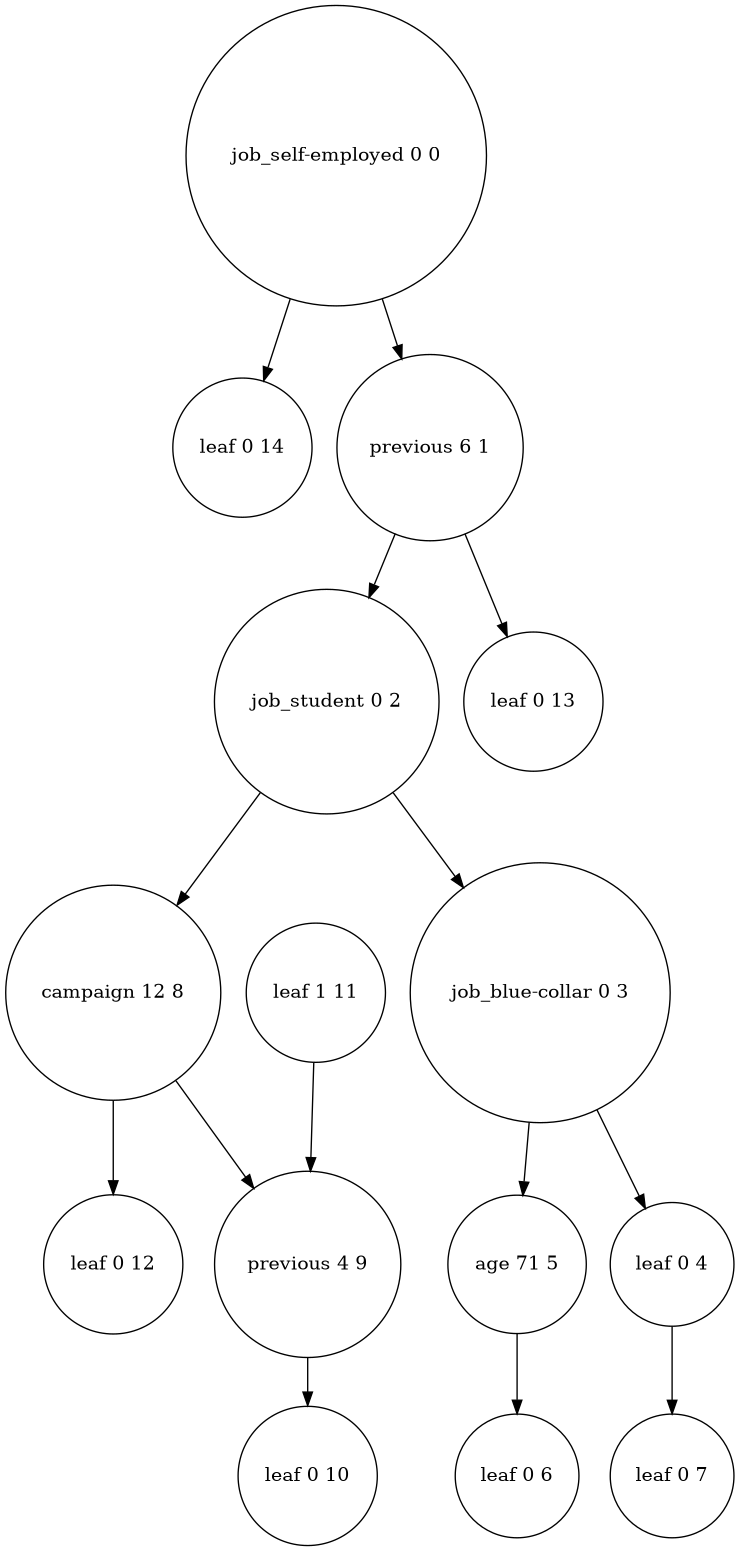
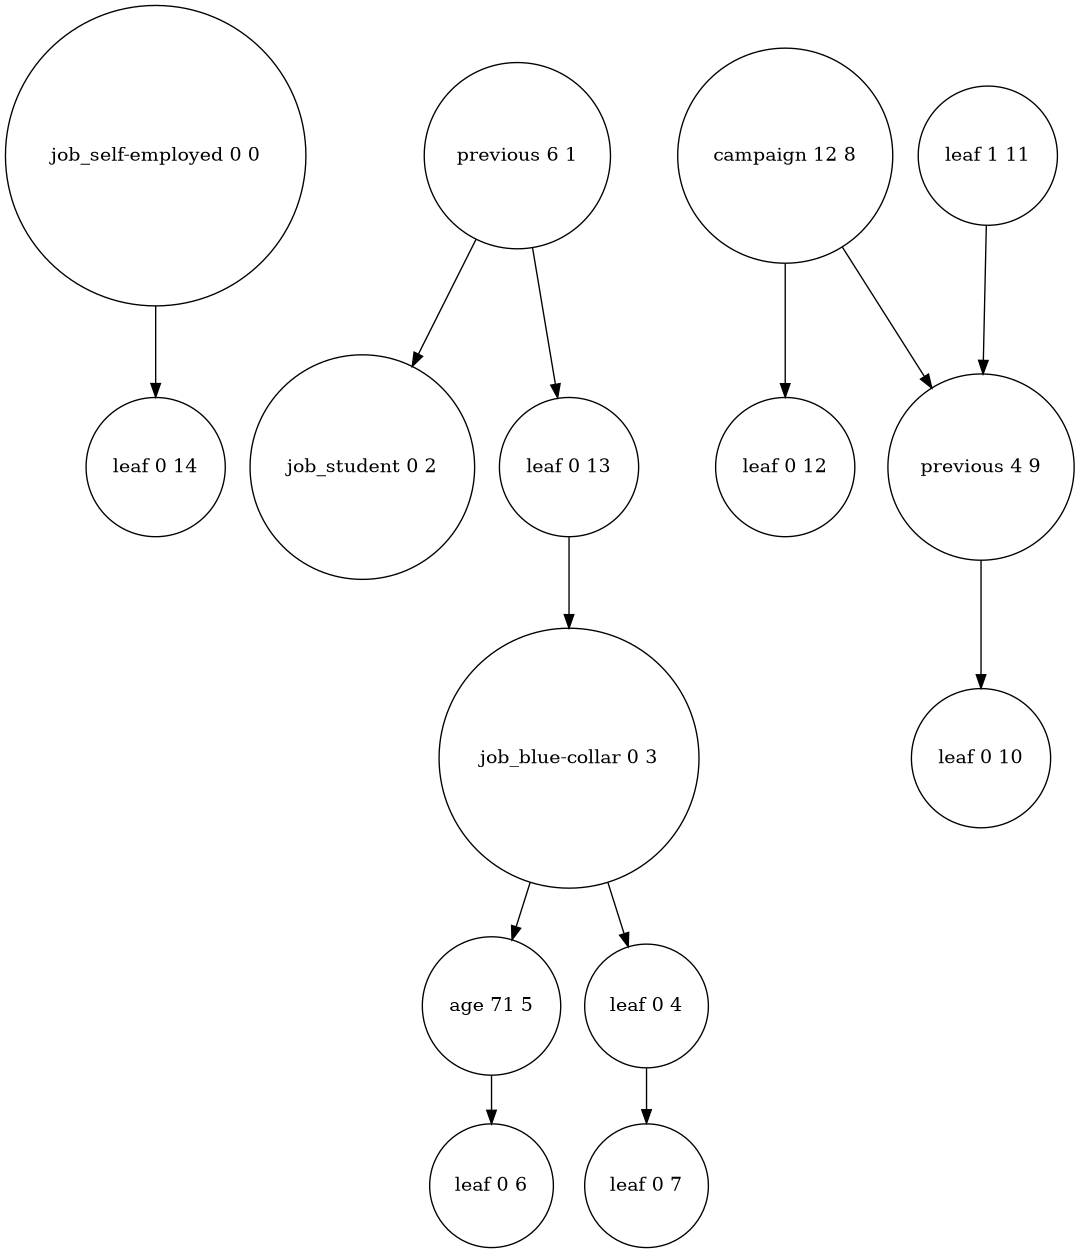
edge "job_self-employed 0 0" -> "previous 6 1": removed
edge "job_student 0 2" -> "job_blue-collar 0 3": now "leaf 0 13" -> "job_blue-collar 0 3"
edge "job_student 0 2" -> "campaign 12 8": removed
